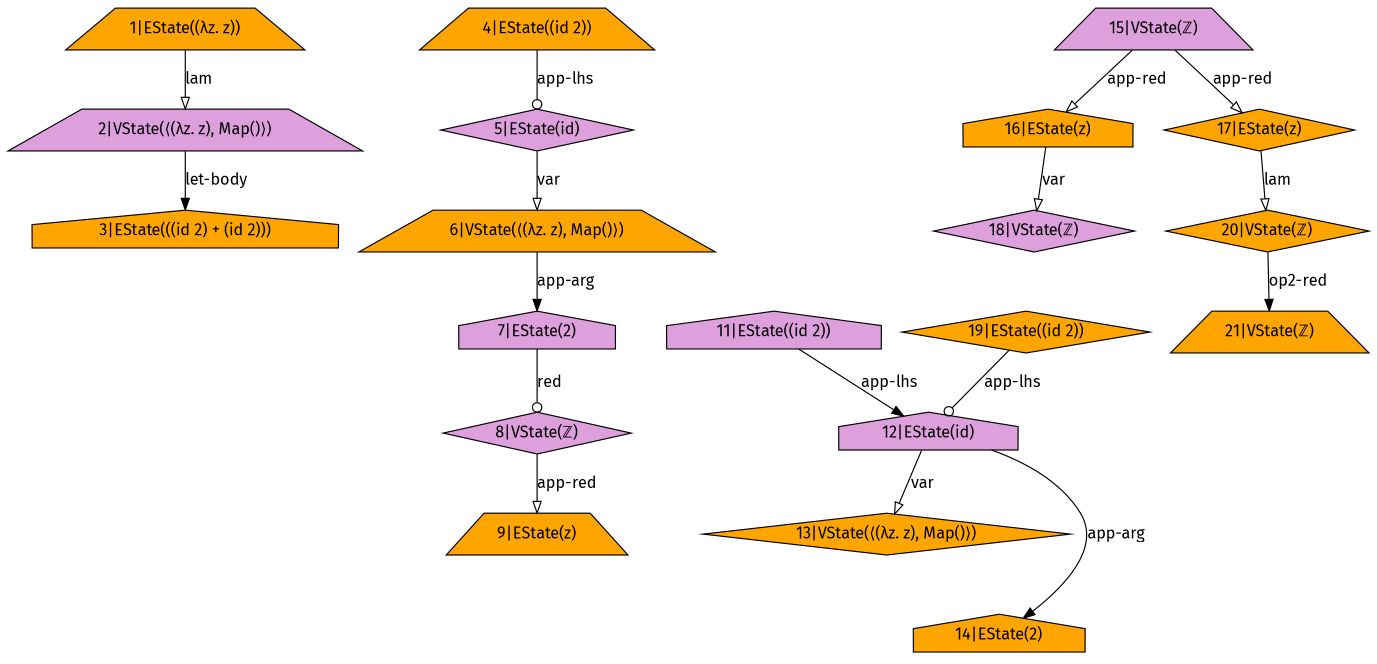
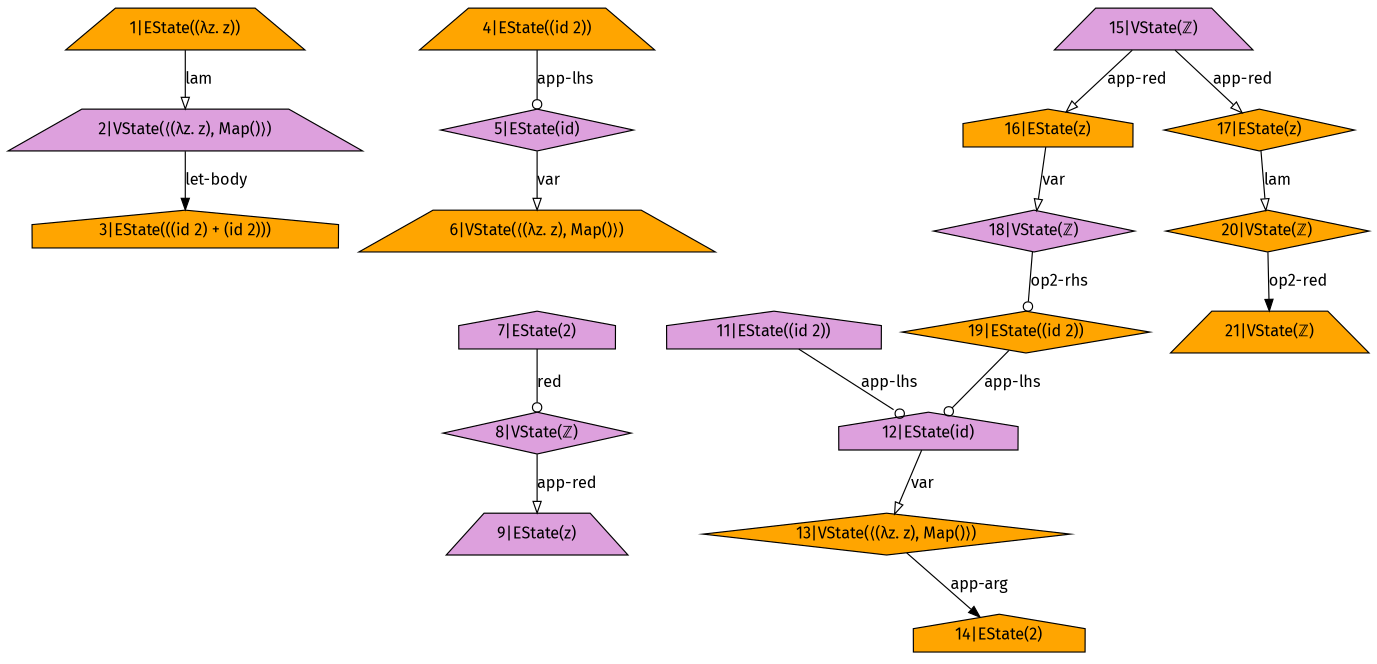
edge "6|VState(⟨(λz. z), Map()⟩)" -> "7|EState(2)": removed, label "app-arg"
edge "18|VState(ℤ)" -> "19|EState((id 2))": added, label "op2-rhs"
edge "11|EState((id 2))" -> "12|EState(id)": arrowhead normal -> odot
edge "12|EState(id)" -> "14|EState(2)": now "13|VState(⟨(λz. z), Map()⟩)" -> "14|EState(2)"
node "9|EState(z)": fillcolor orange -> plum
